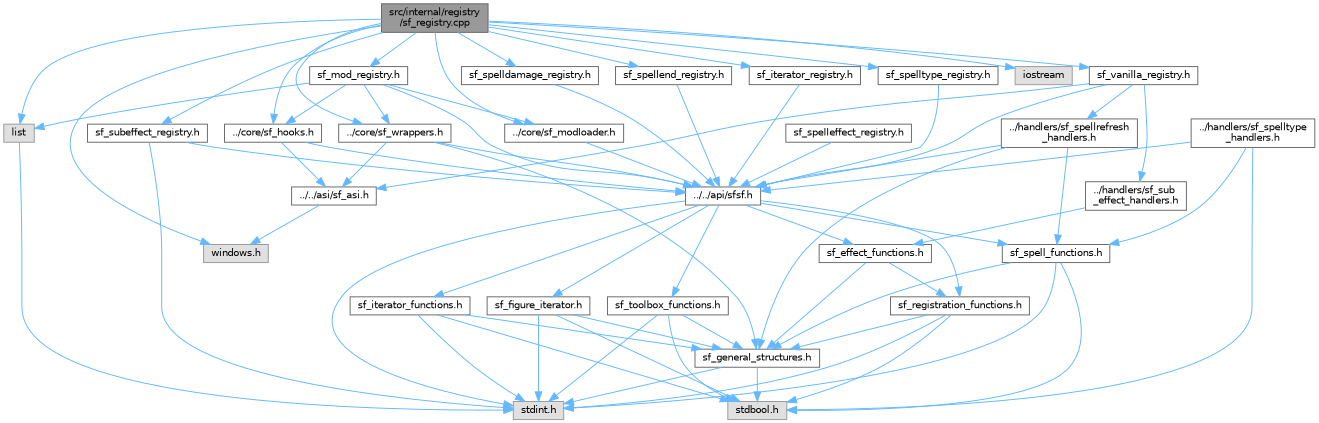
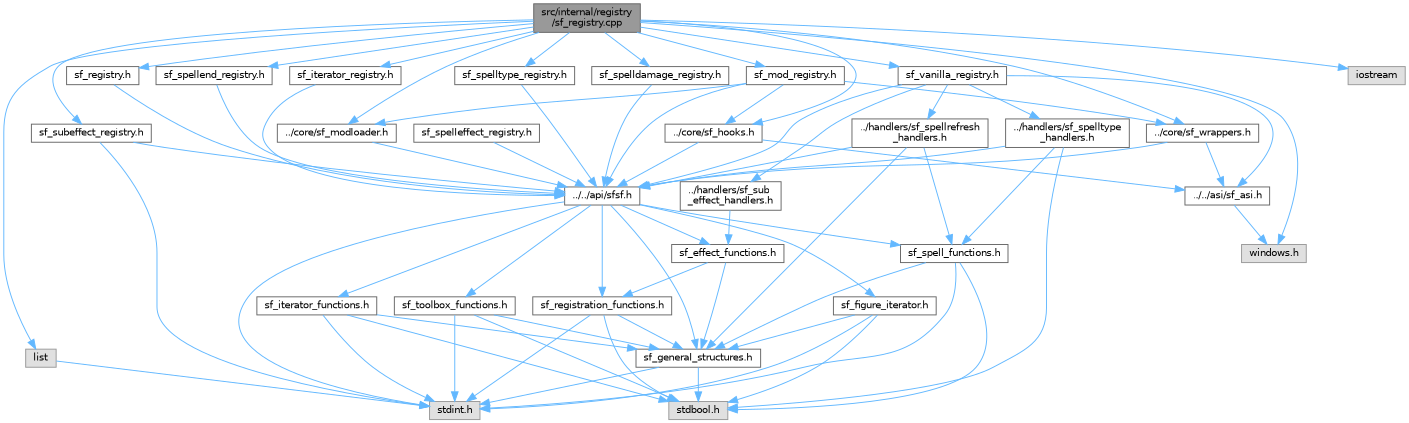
node "sf_registry.h": added
edge "sf_mod_registry.h" -> "list": removed
edge "sf_vanilla_registry.h" -> "../handlers/sf_spelltype _handlers.h": added
edge "../core/sf_wrappers.h" -> "sf_general_structures.h": now "../../api/sfsf.h" -> "sf_general_structures.h"
